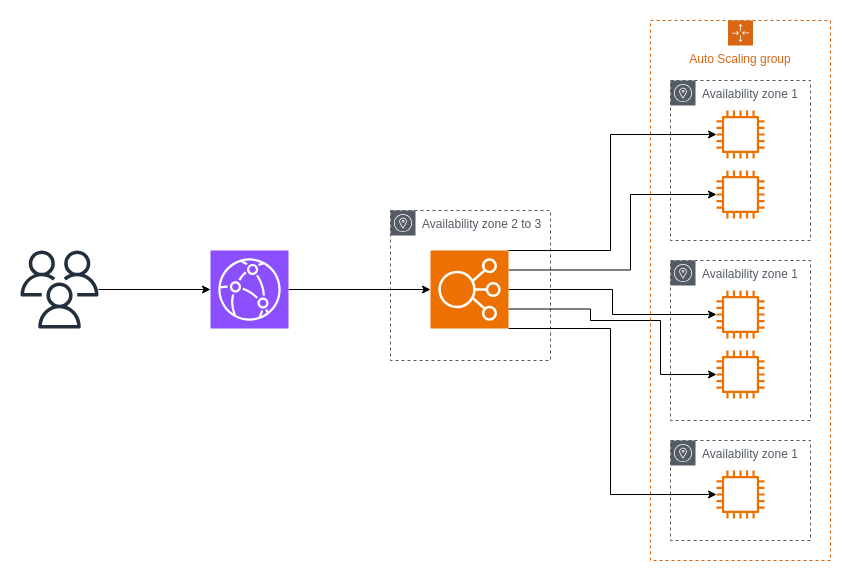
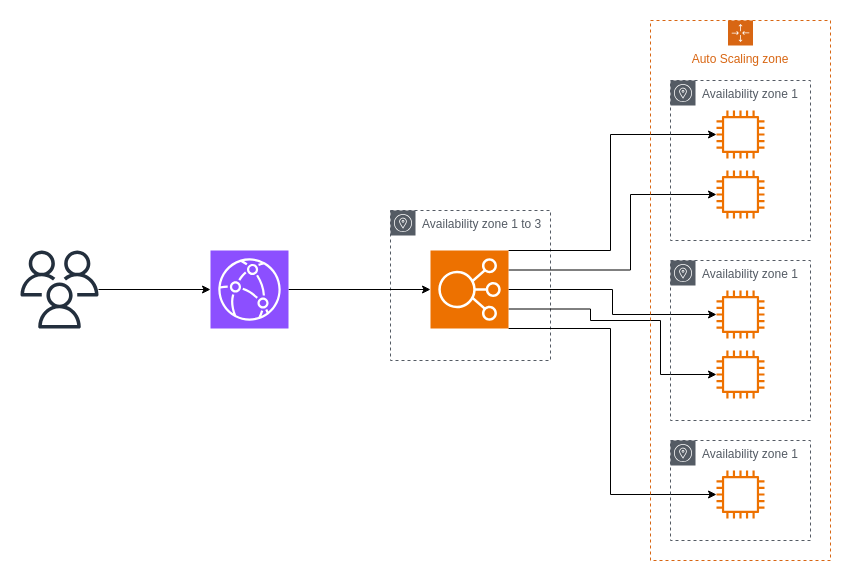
node "Auto Scaling group": label "Auto Scaling group" -> "Auto Scaling zone"
node "Availability zone 2 to 3": label "Availability zone 2 to 3" -> "Availability zone 1 to 3"
